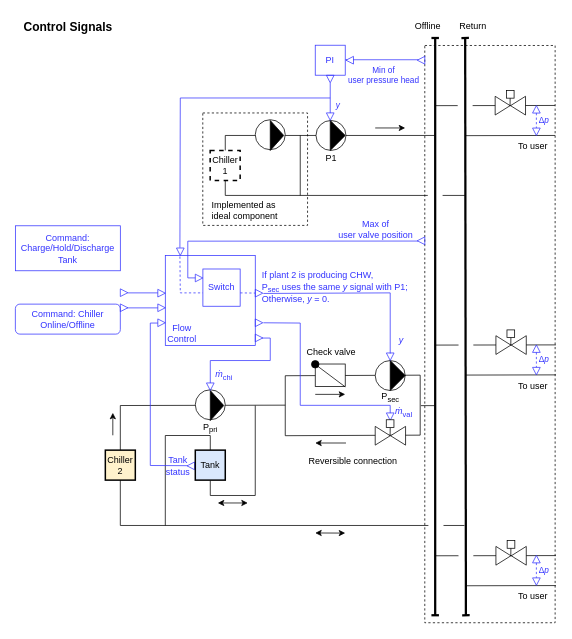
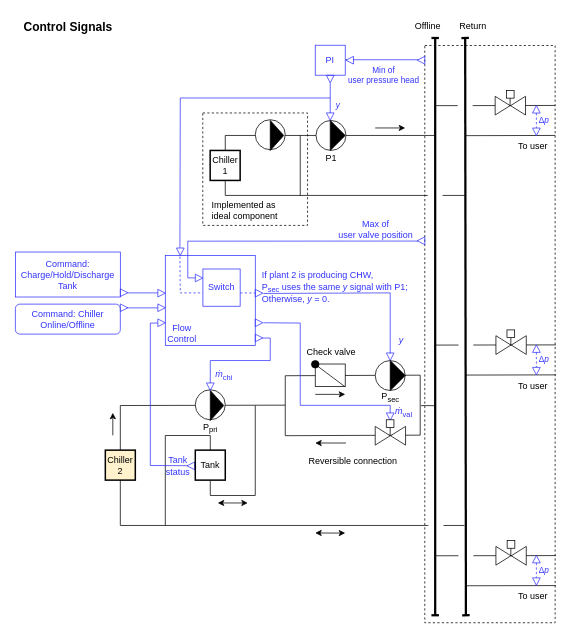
node "Chiller 1": style dashed -> solid
node "Command: Charge/Hold/Discharge Tank": moved (68, 248) -> (68, 275)
node "Tank": fillcolor #dae8fc -> #ffffff
